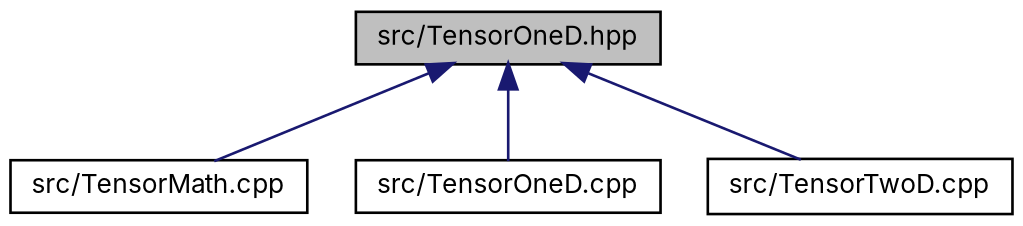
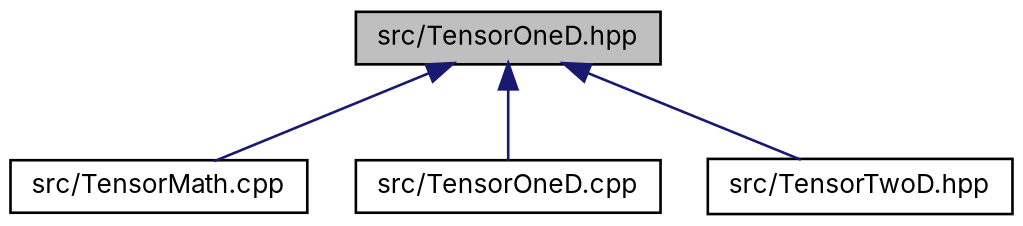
node "src/TensorTwoD.cpp": label "src/TensorTwoD.cpp" -> "src/TensorTwoD.hpp"
